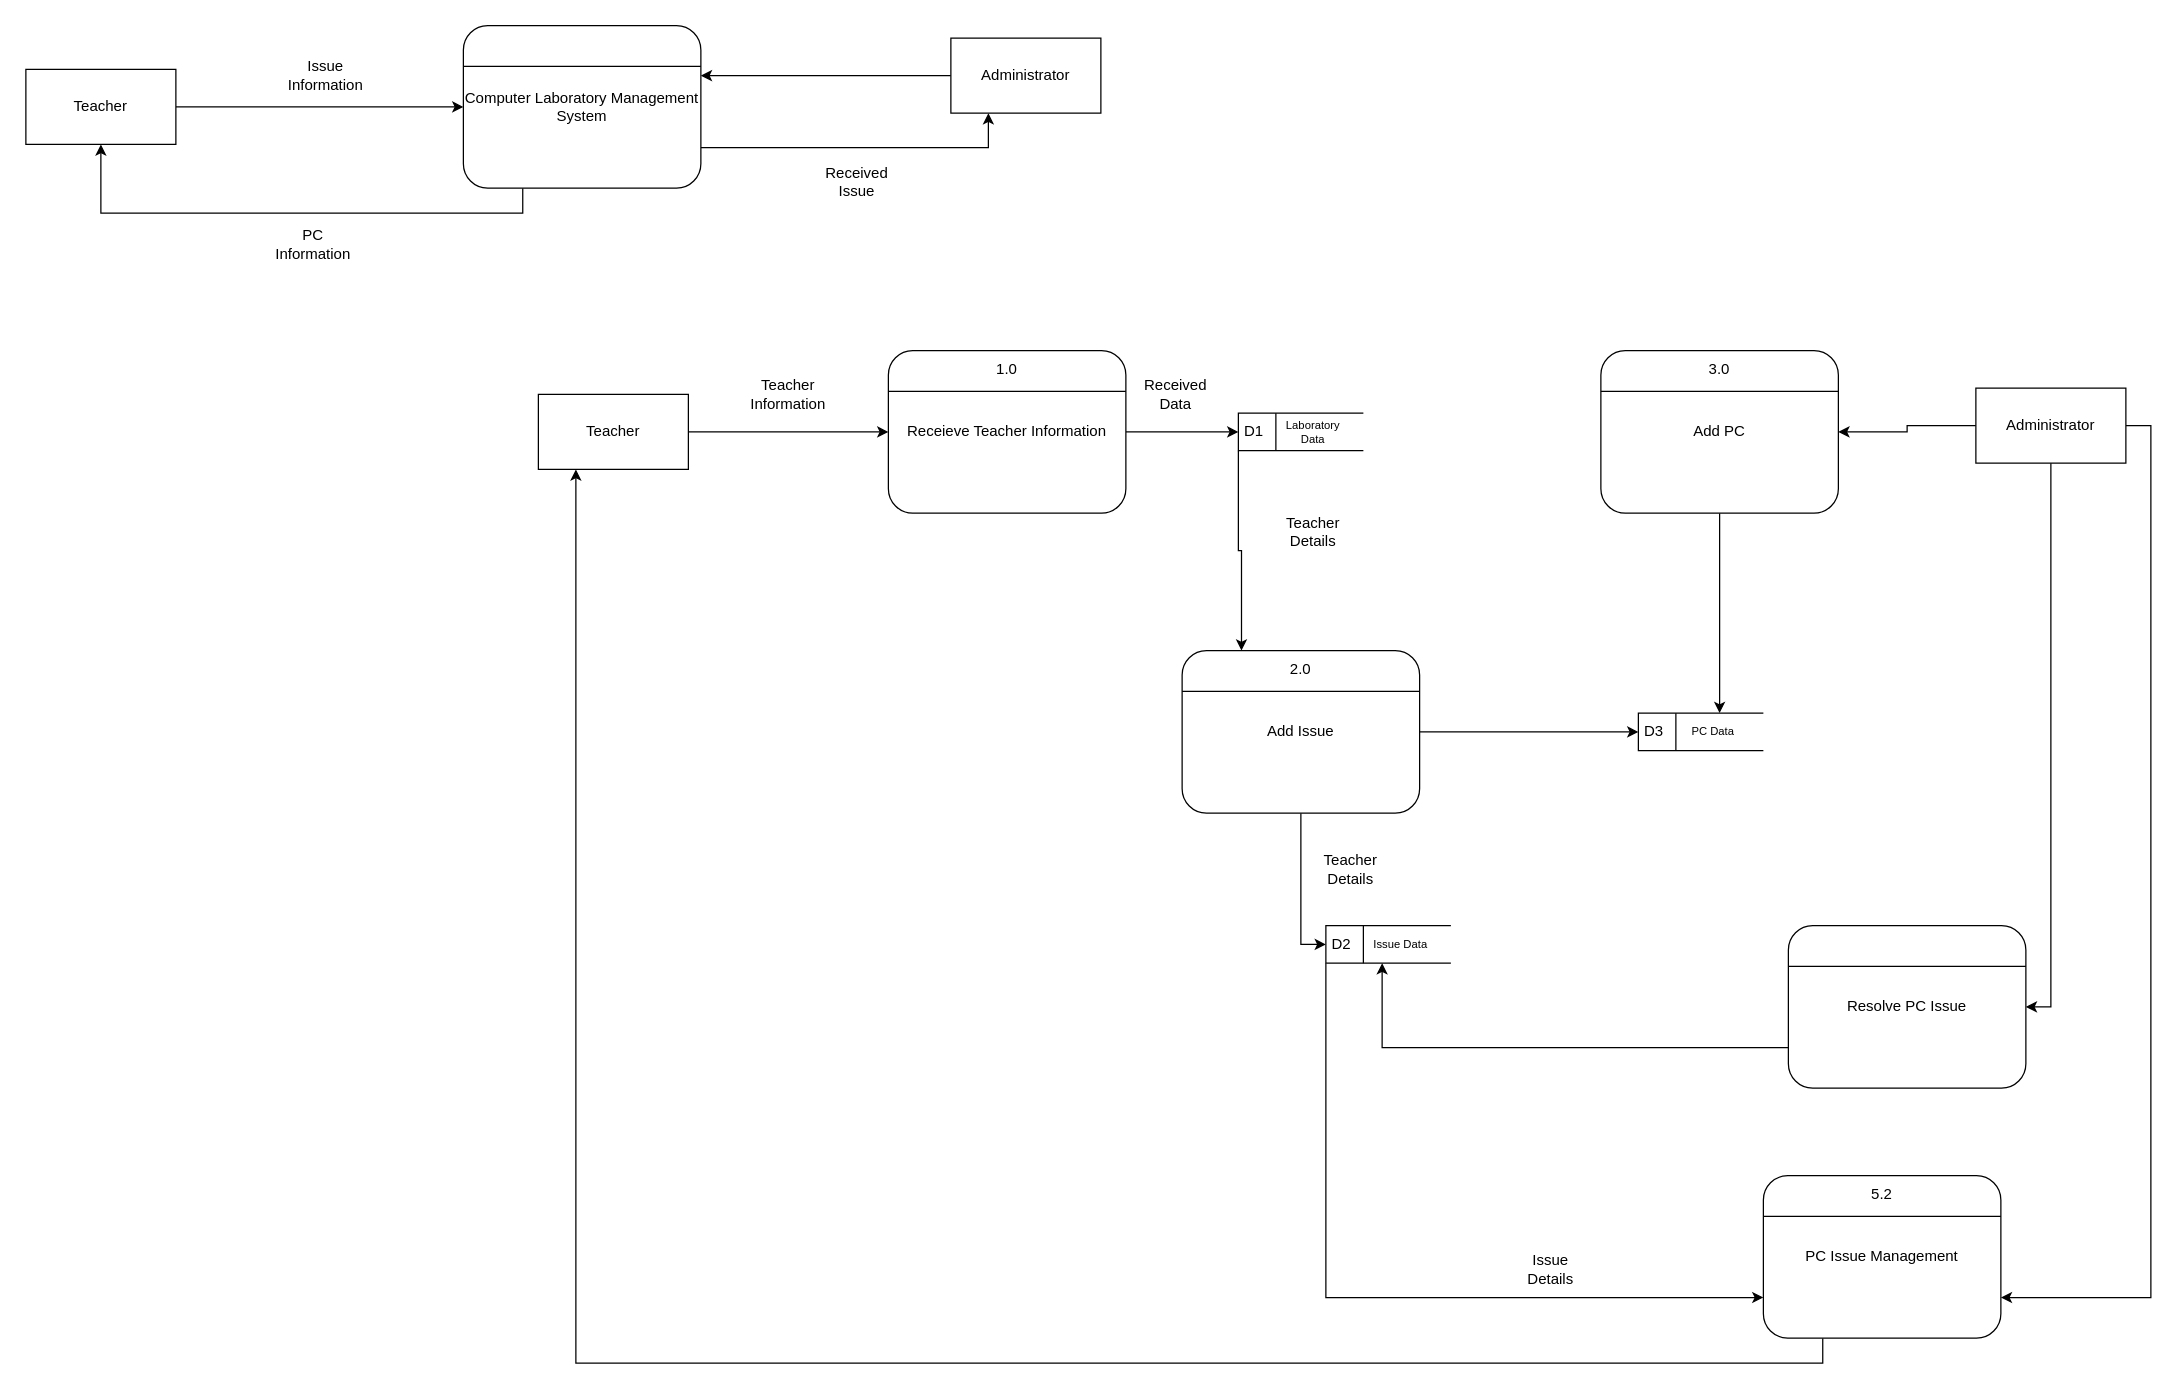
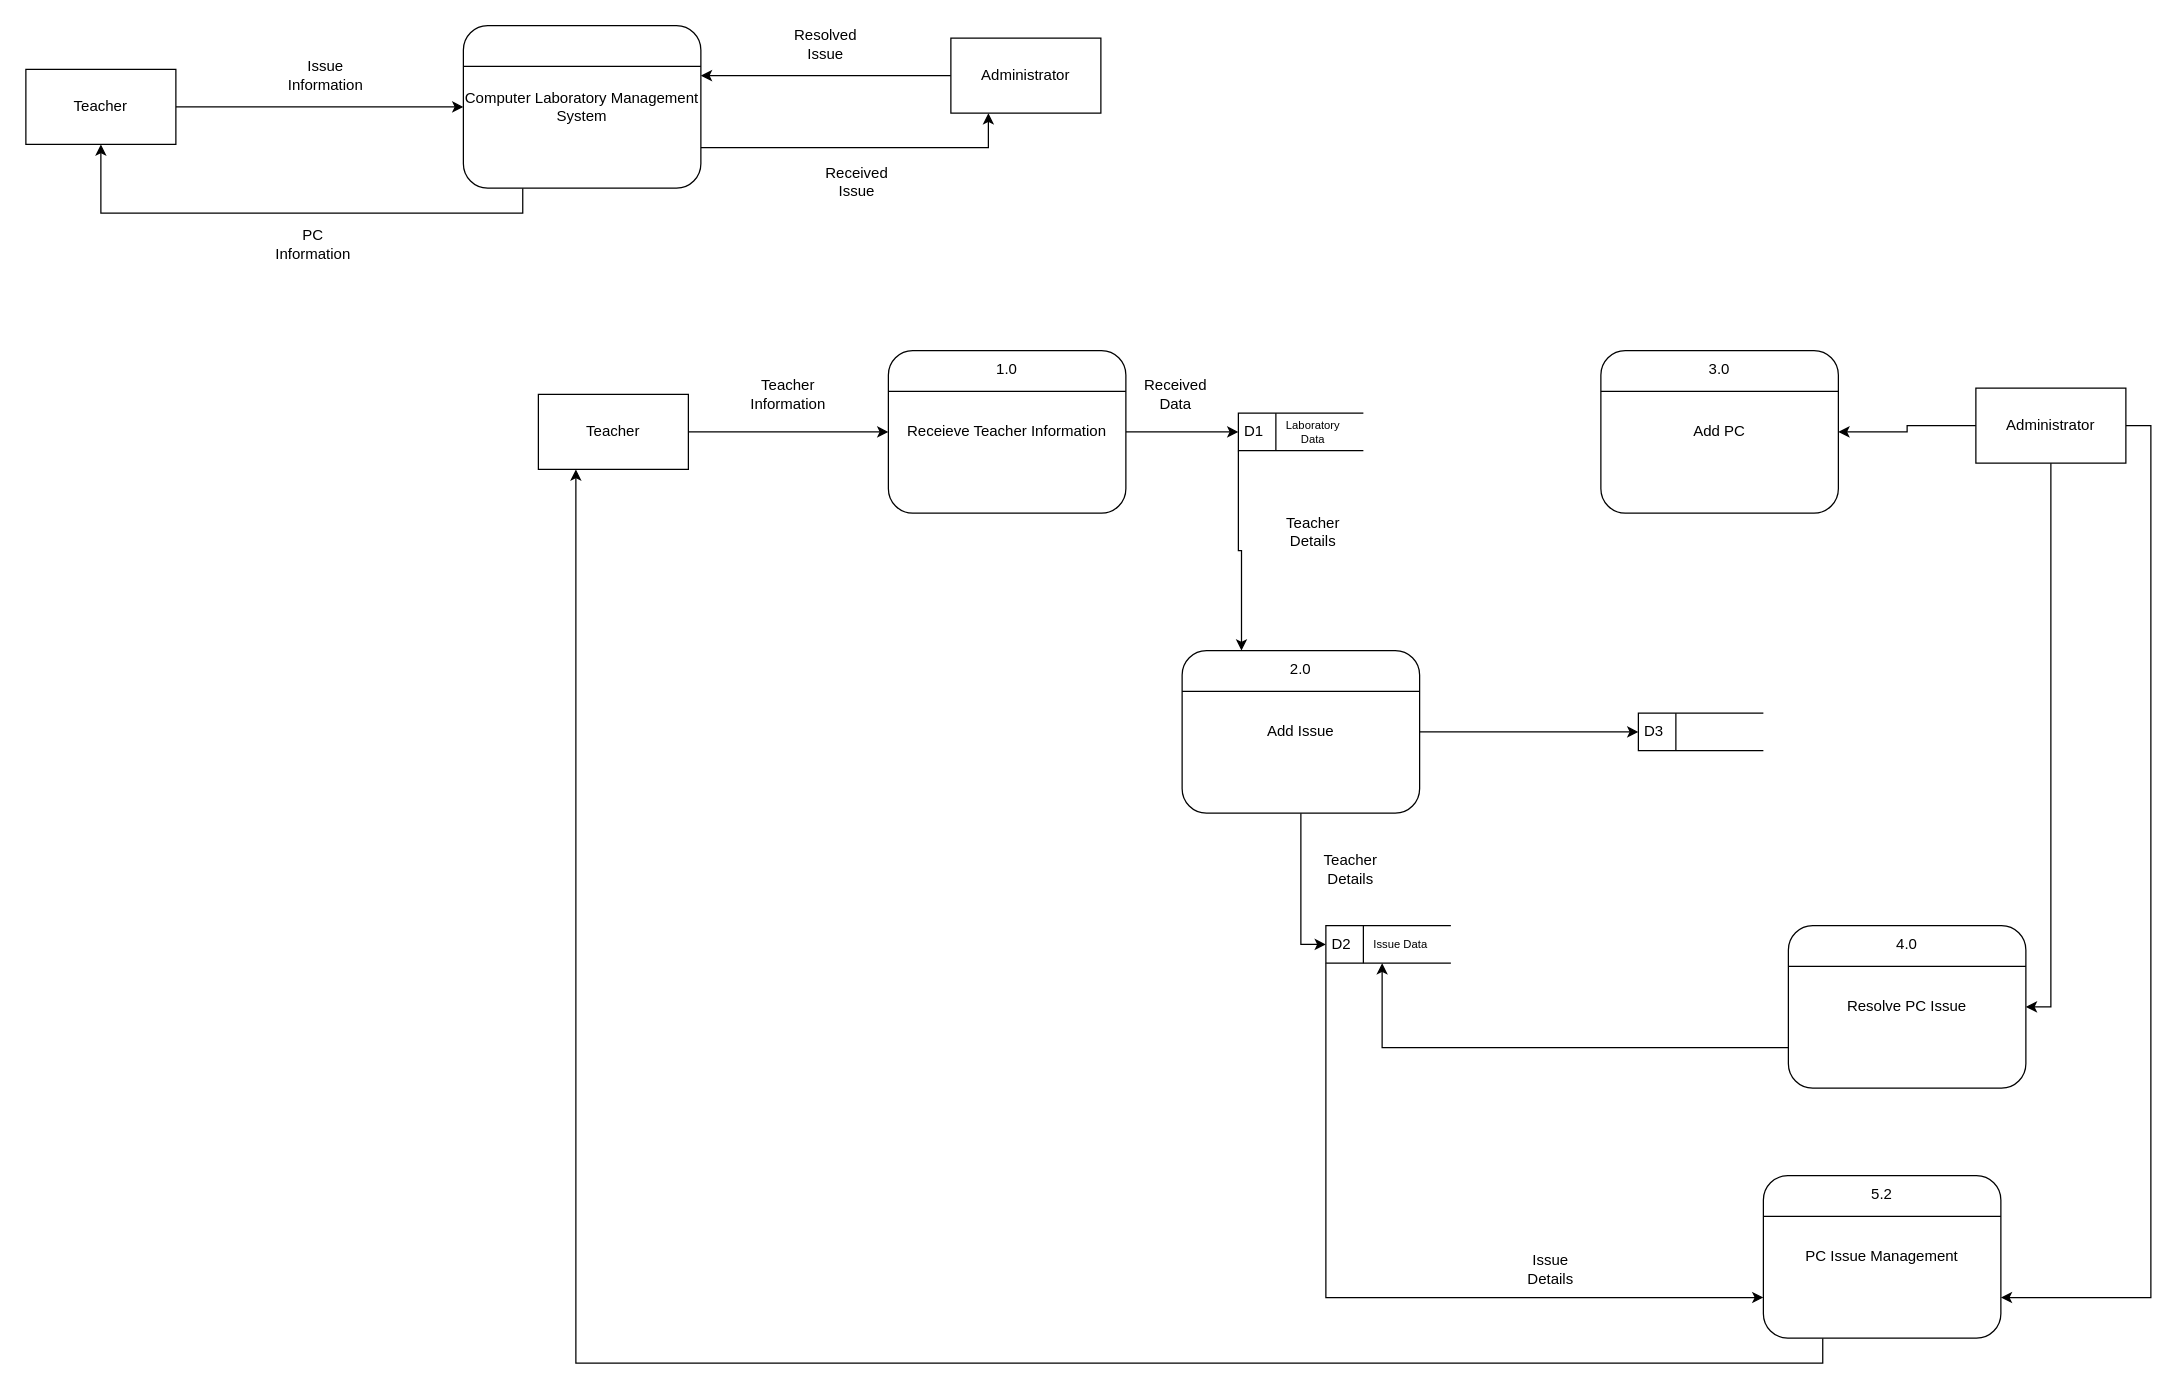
node "Resolved Issue": added
edge "Add PC" -> "PC Data": removed
node "PC Data": removed
node "4.0": added
